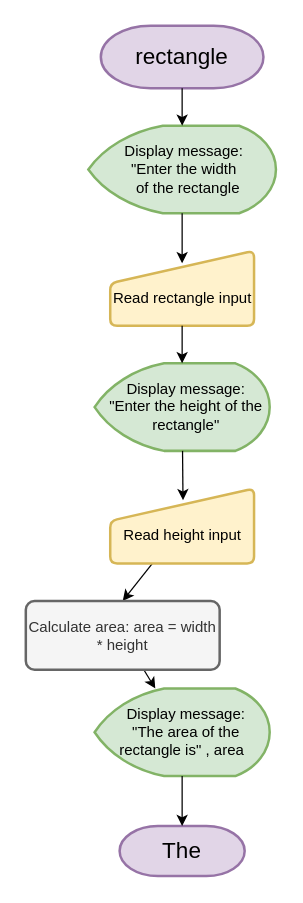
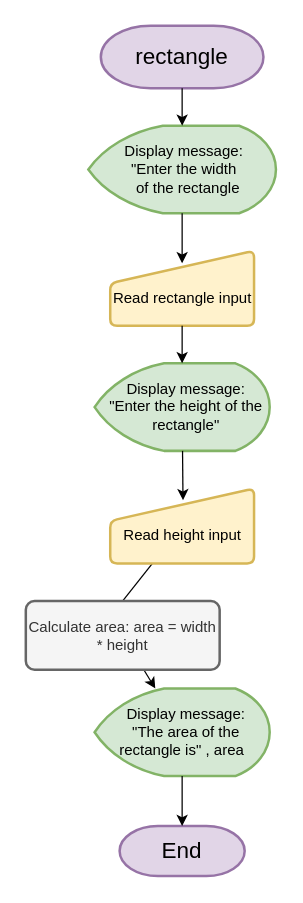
edge "Read height input" -> "Calculate area: area = width * height": arrowhead classic -> none
node "The": label "The" -> "End"
